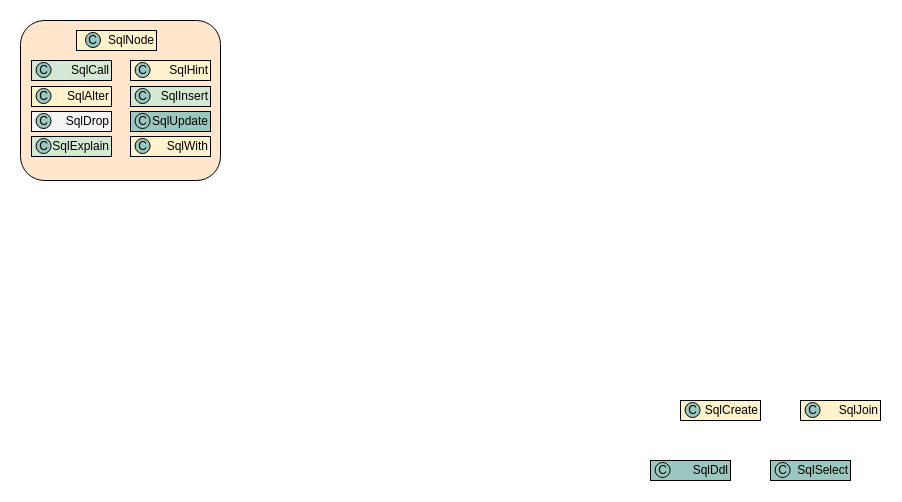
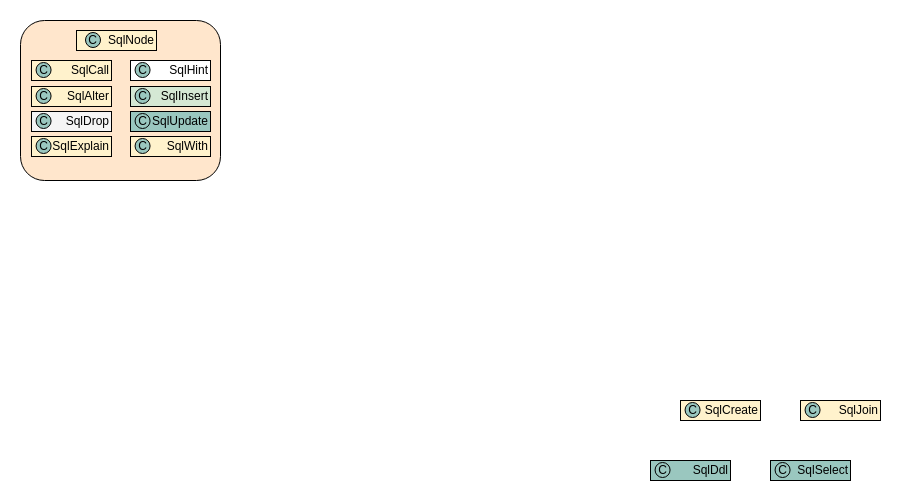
node "SqlCall": fillcolor #d5e8d4 -> #fff2cc
node "SqlHint": fillcolor #fff2cc -> #ffffff
node "SqlExplain": fillcolor #d5e8d4 -> #fff2cc
